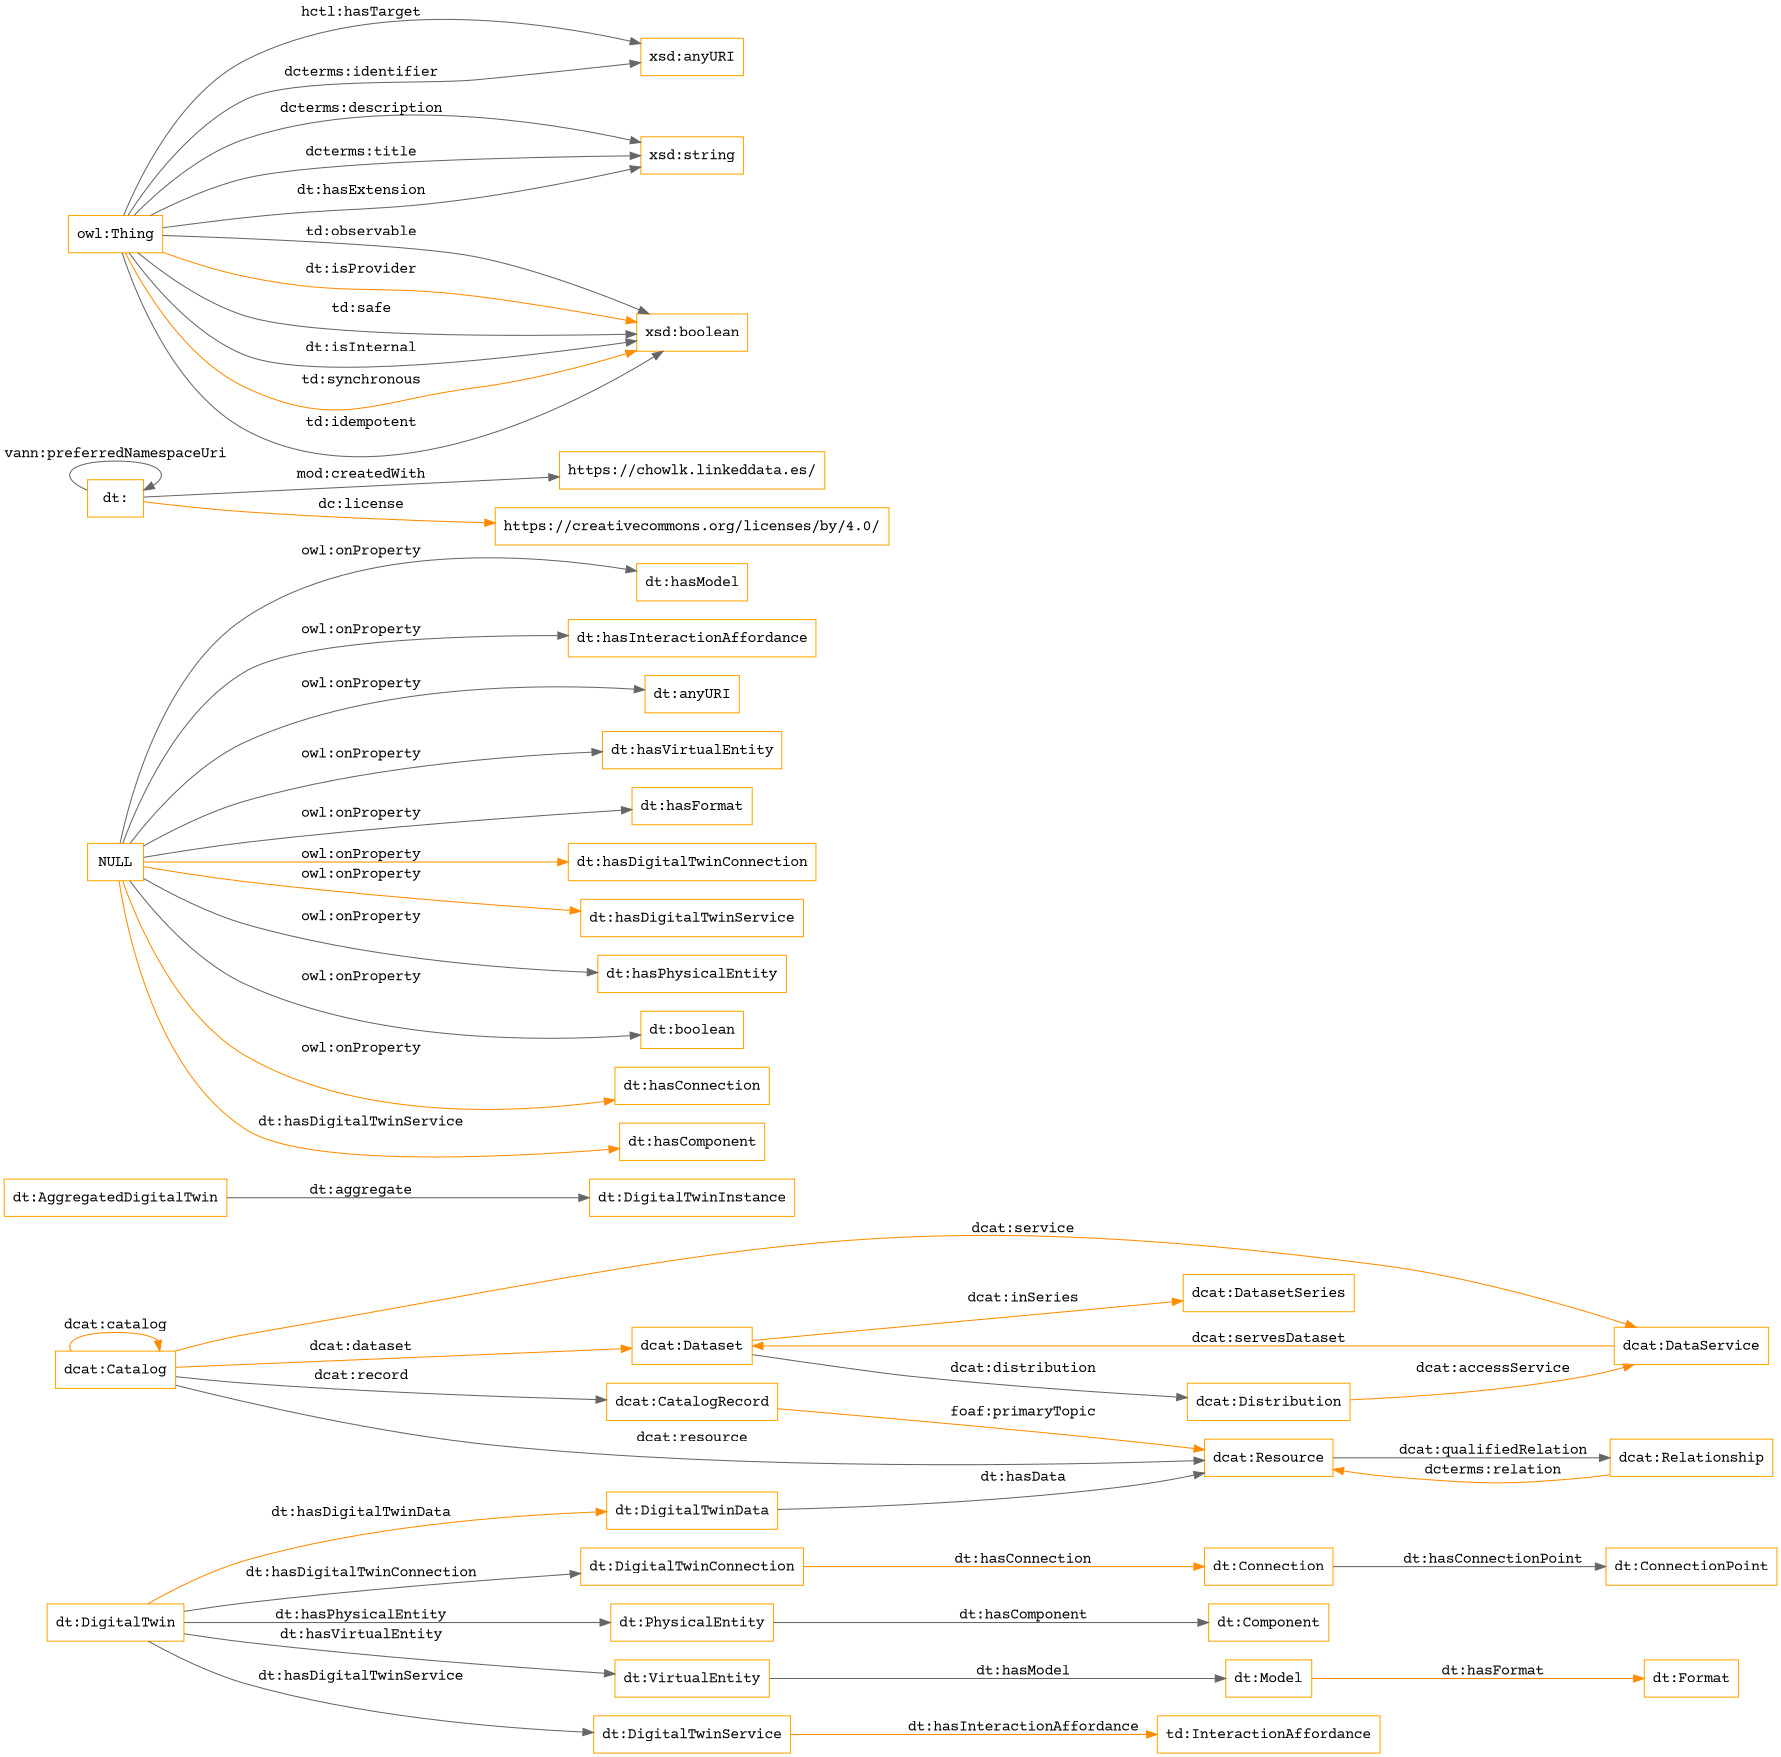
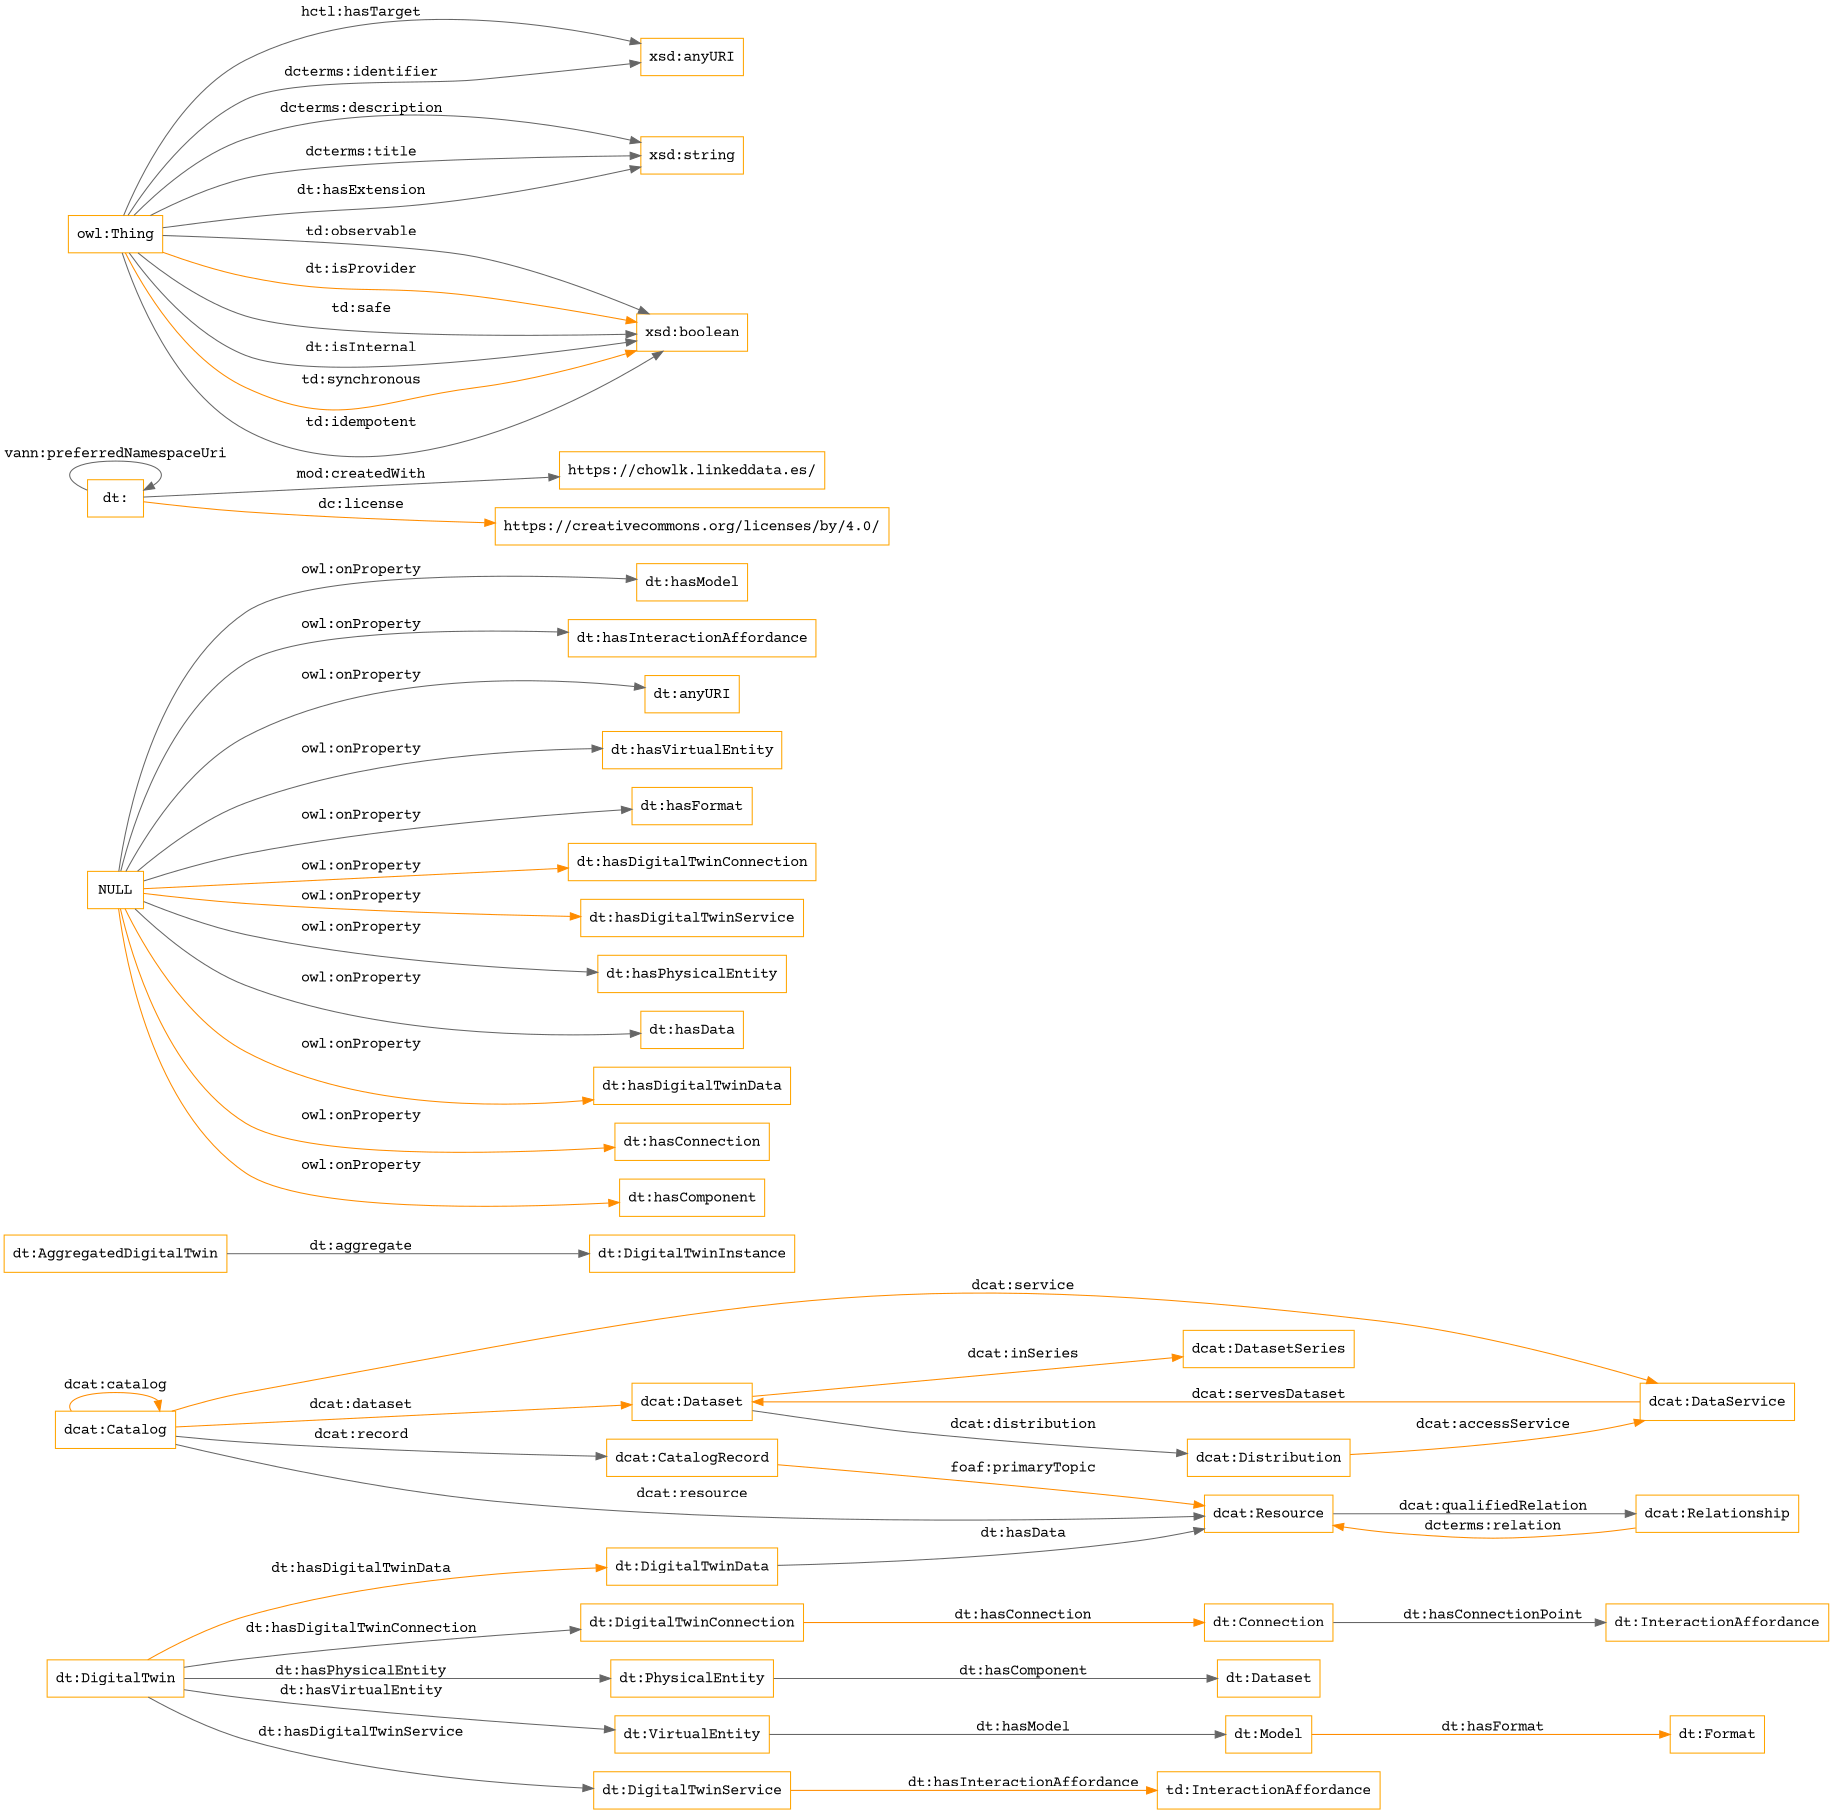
node "dt:boolean": label "dt:boolean" -> "dt:hasData"
node "dt:hasDigitalTwinData": added
edge "NULL" -> "dt:hasComponent": label "dt:hasDigitalTwinService" -> "owl:onProperty"
node "dt:ConnectionPoint": label "dt:ConnectionPoint" -> "dt:InteractionAffordance"
node "dt:Component": label "dt:Component" -> "dt:Dataset"
